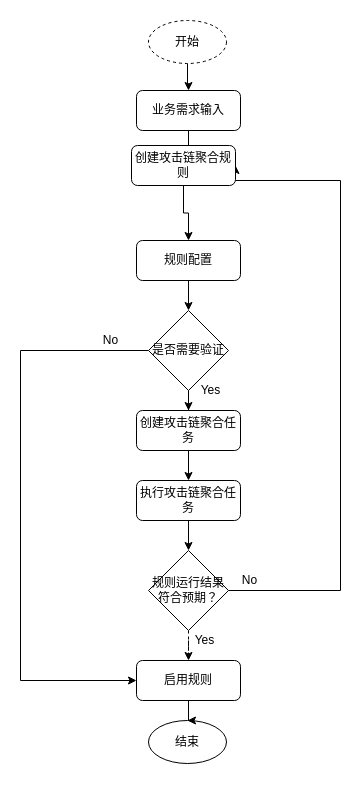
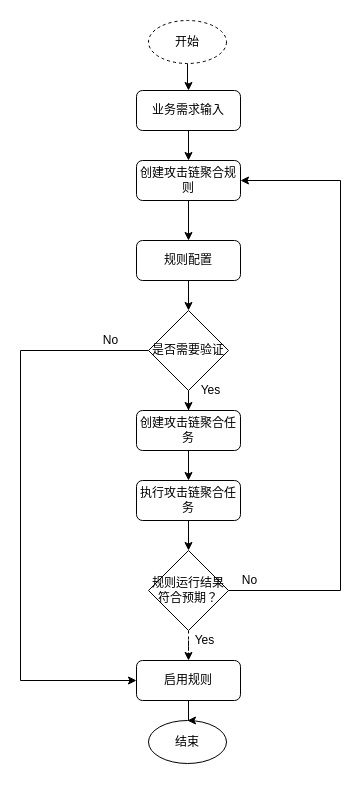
node "创建攻击链聚合规则": moved (184, 166) -> (189, 181)
